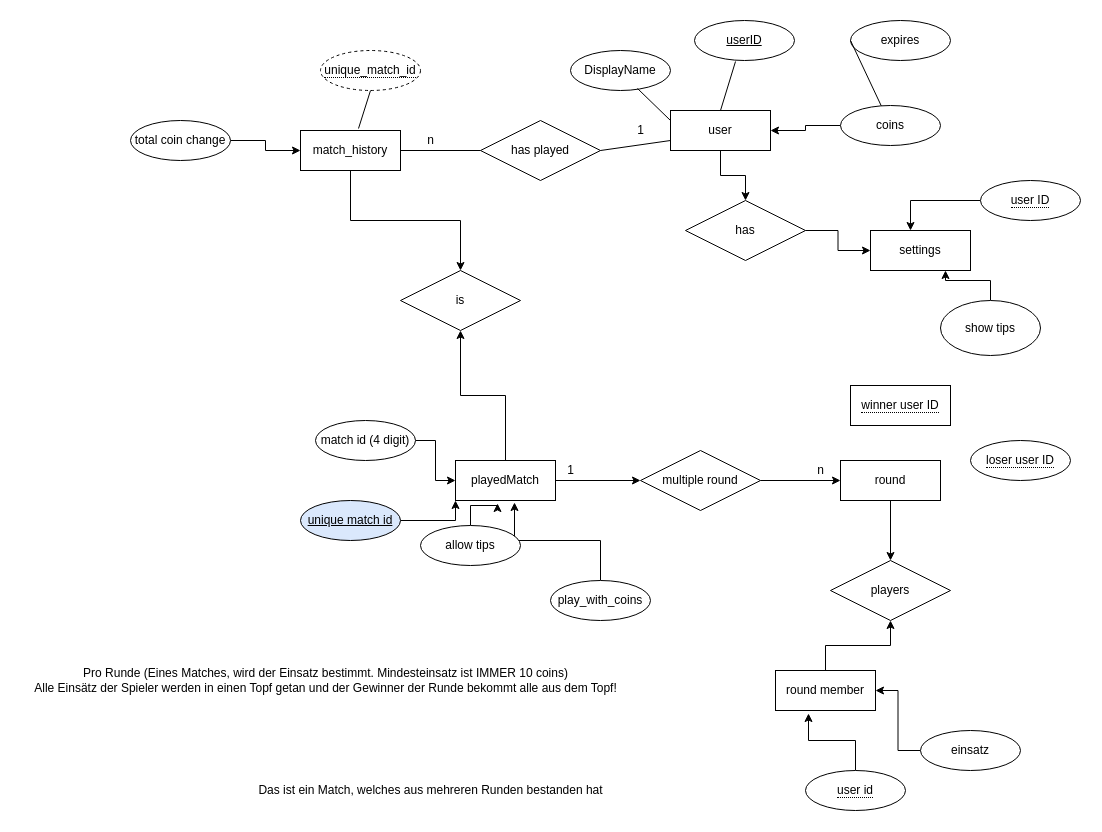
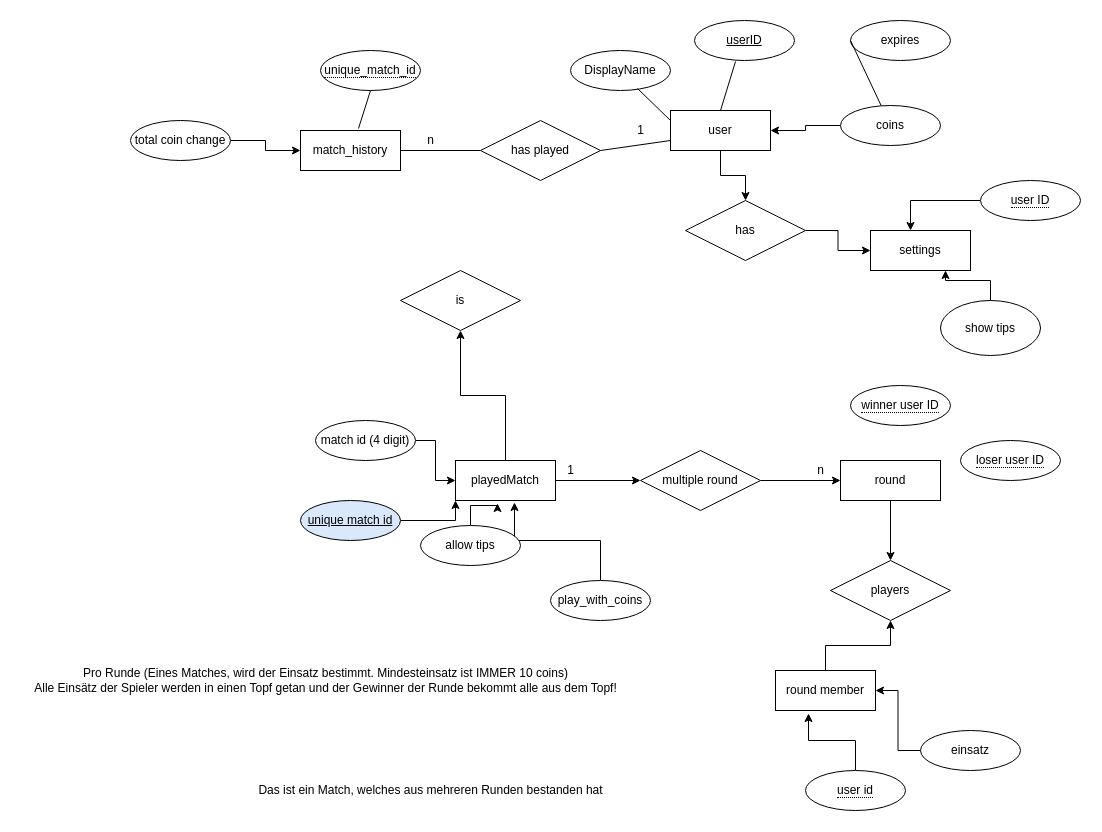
node "unique_match_id": style dashed -> solid
edge "match_history" -> "is": removed
node "winner user ID": shape rectangle -> ellipse
node "loser user ID": moved (1021, 461) -> (1011, 461)
